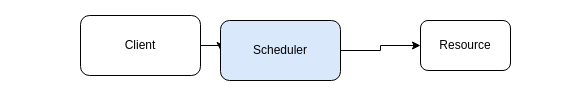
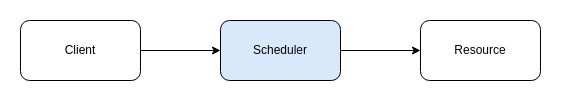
node "Client": moved (141, 46) -> (81, 51)
node "Resource": size 90x50 -> 120x60
